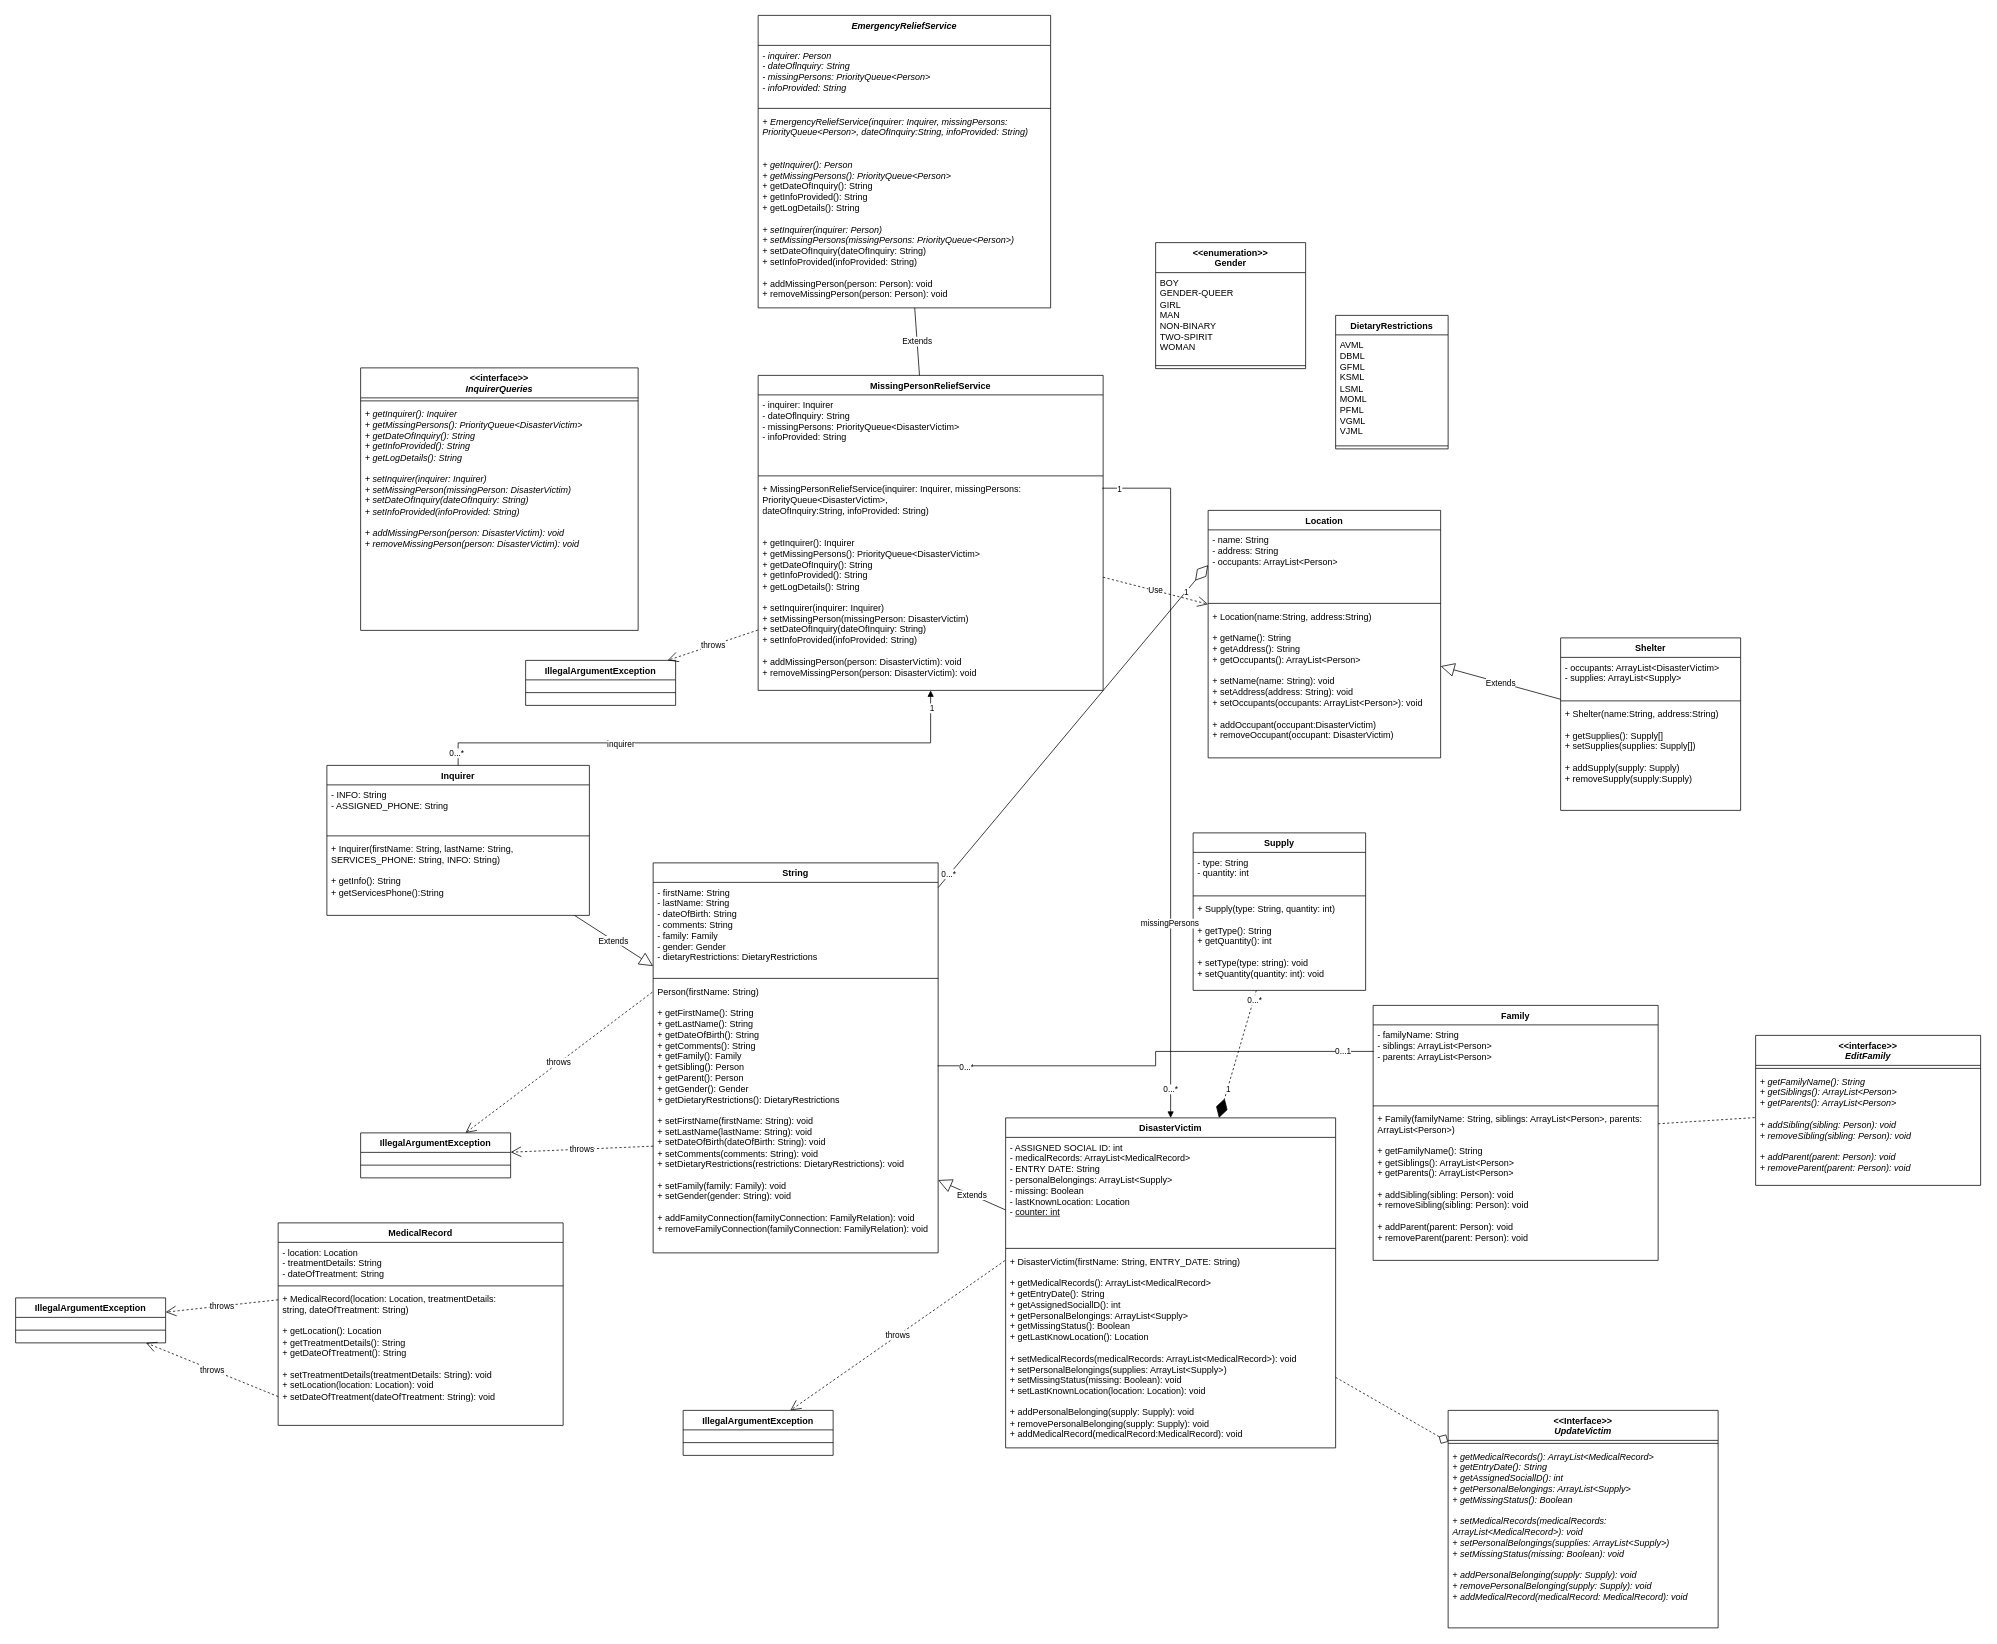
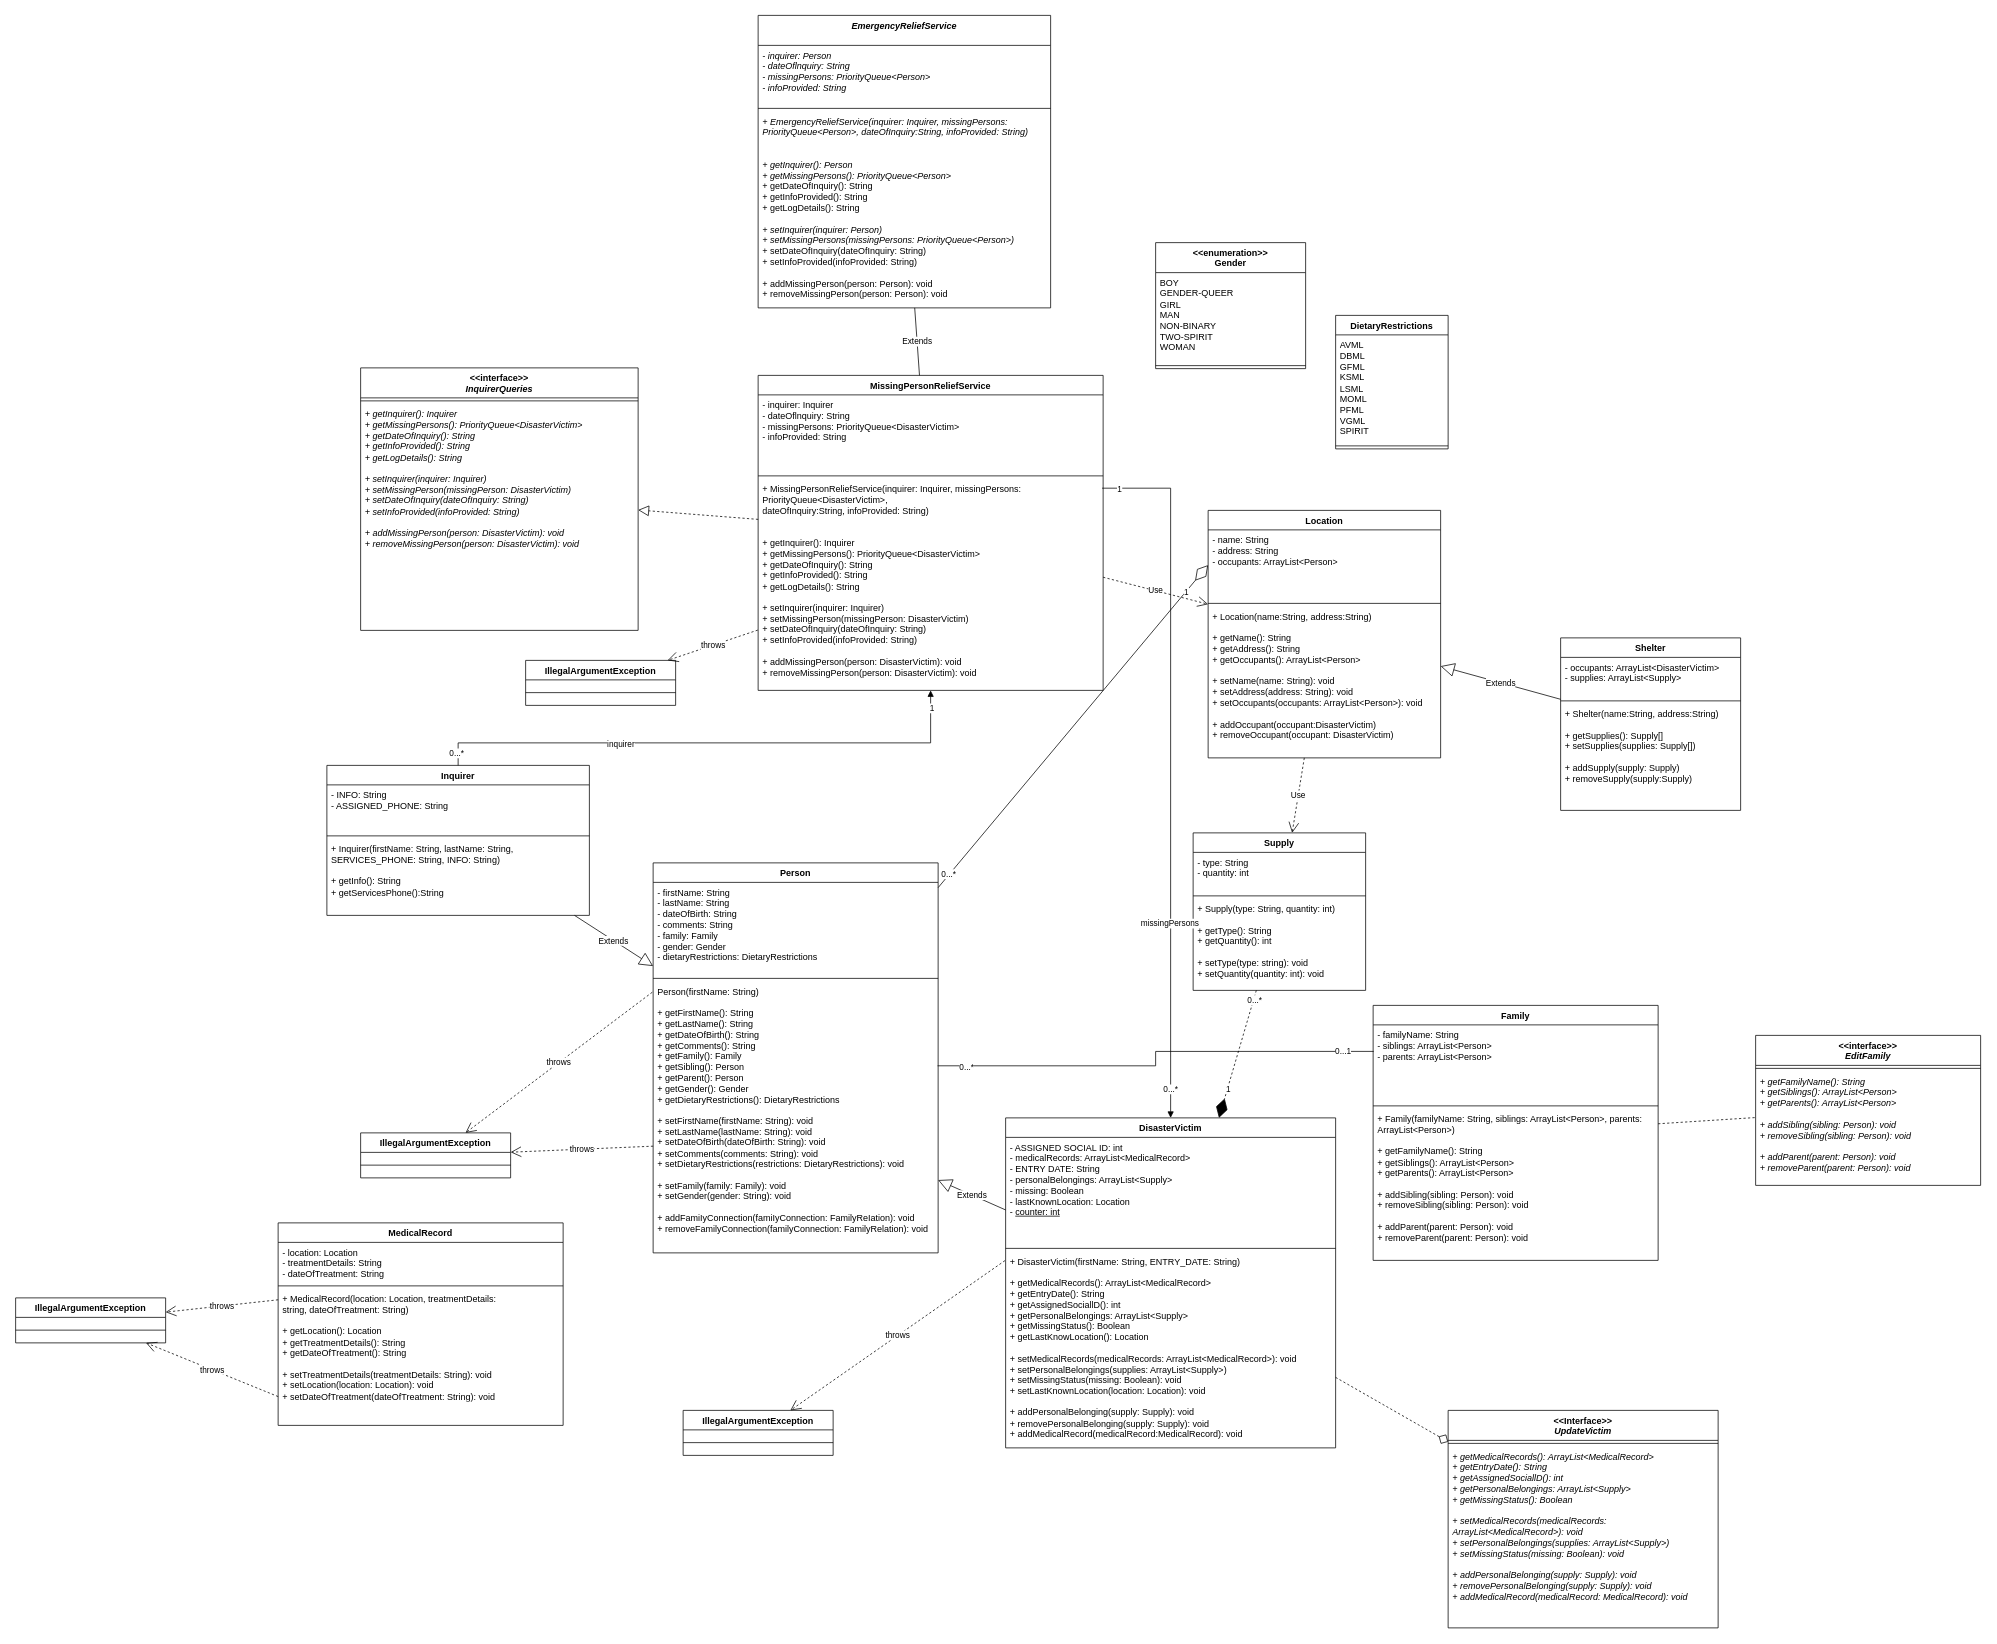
node "AVML DBML GFML KSML LSML MOML PFML VGML VJML": label "AVML DBML GFML KSML LSML MOML PFML VGML VJML" -> "AVML DBML GFML KSML LSML MOML PFML VGML SPIRIT"
edge "MissingPersonReliefService" -> "<<interface>> InquirerQueries": added
edge "Location" -> "Supply": added, label "Use"
node "String": label "String" -> "Person"
